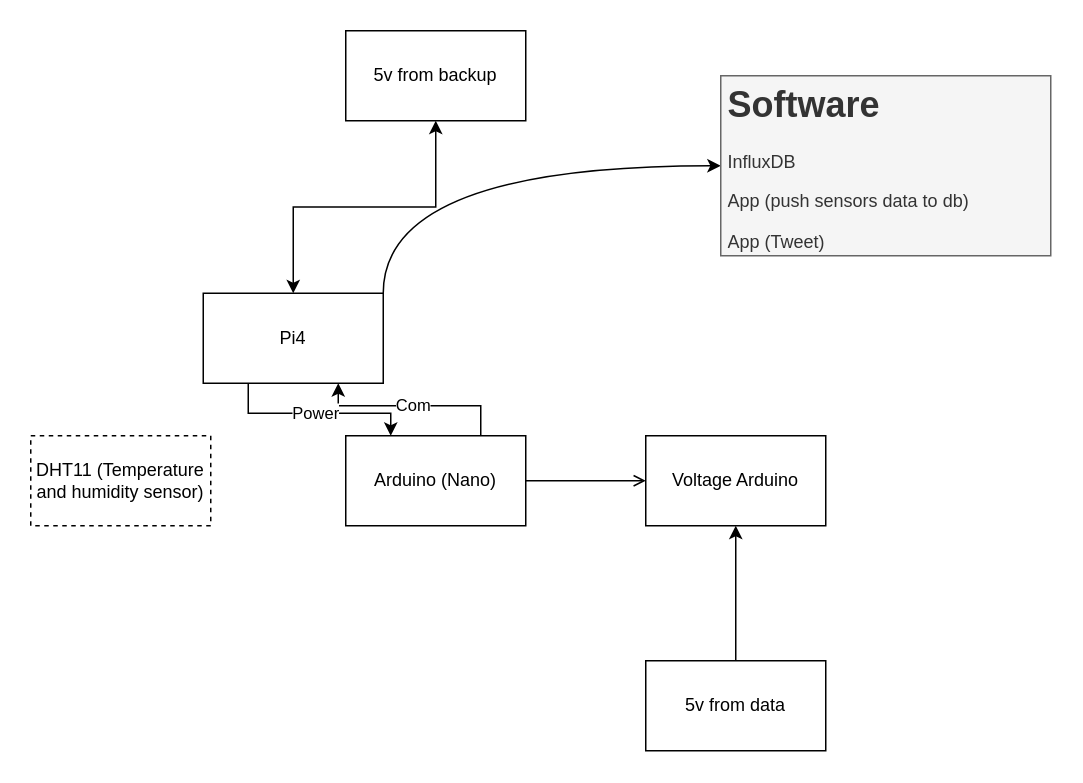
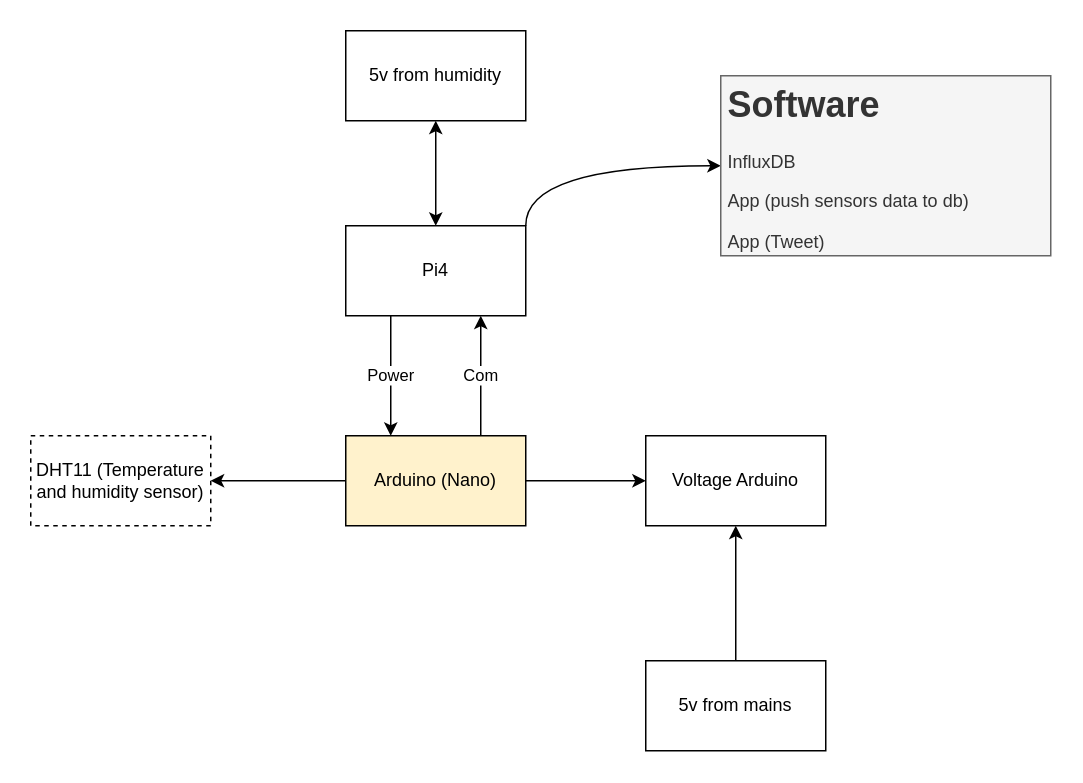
node "5v from backup": label "5v from backup" -> "5v from humidity"
node "Pi4": moved (293, 338) -> (436, 271)
edge "Arduino (Nano)" -> "DHT11 (Temperature and humidity sensor)": added
node "Arduino (Nano)": fillcolor #ffffff -> #fff2cc
edge "Arduino (Nano)" -> "Voltage Arduino": arrowhead open -> classic
node "5v from data": label "5v from data" -> "5v from mains"
